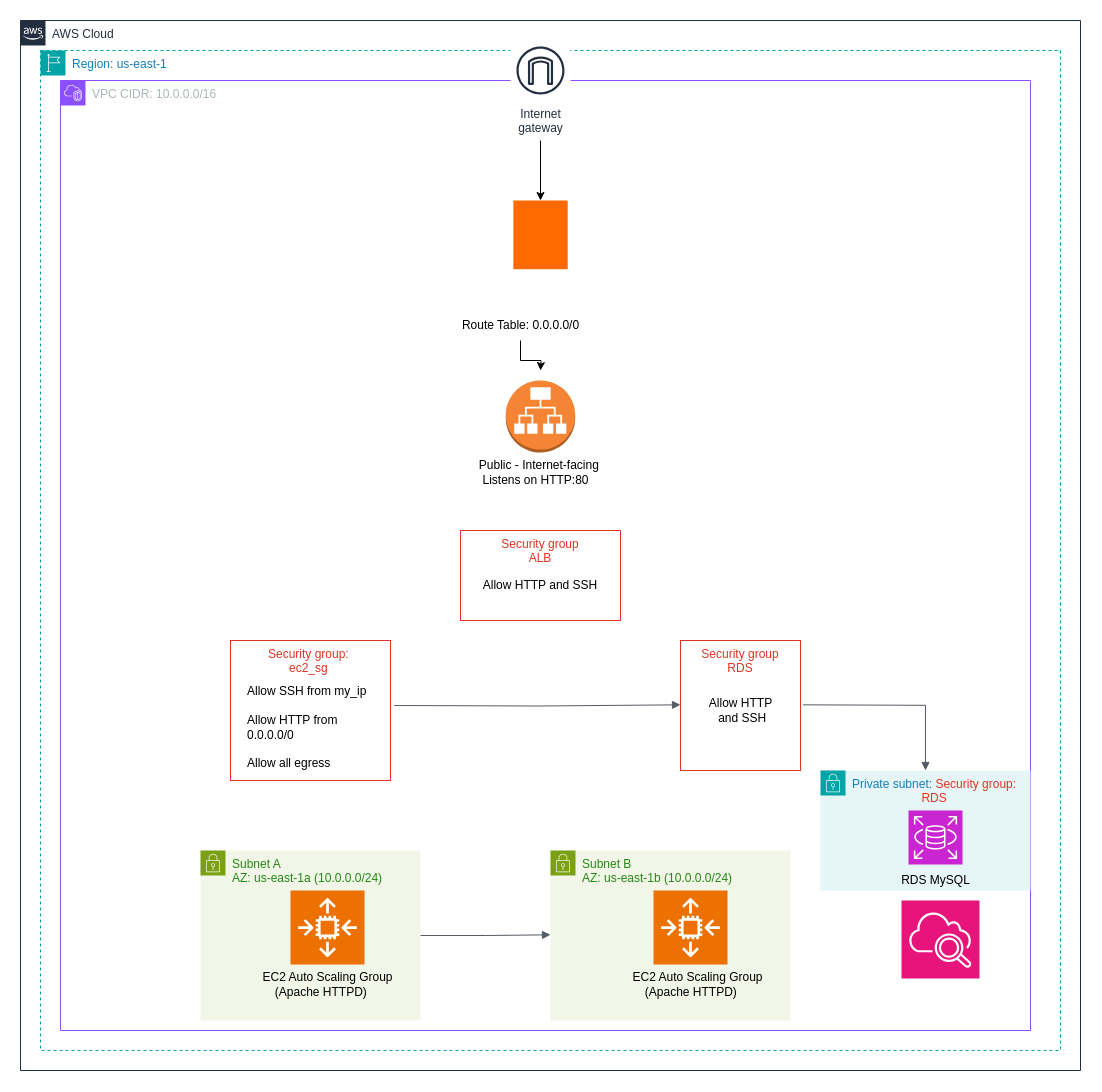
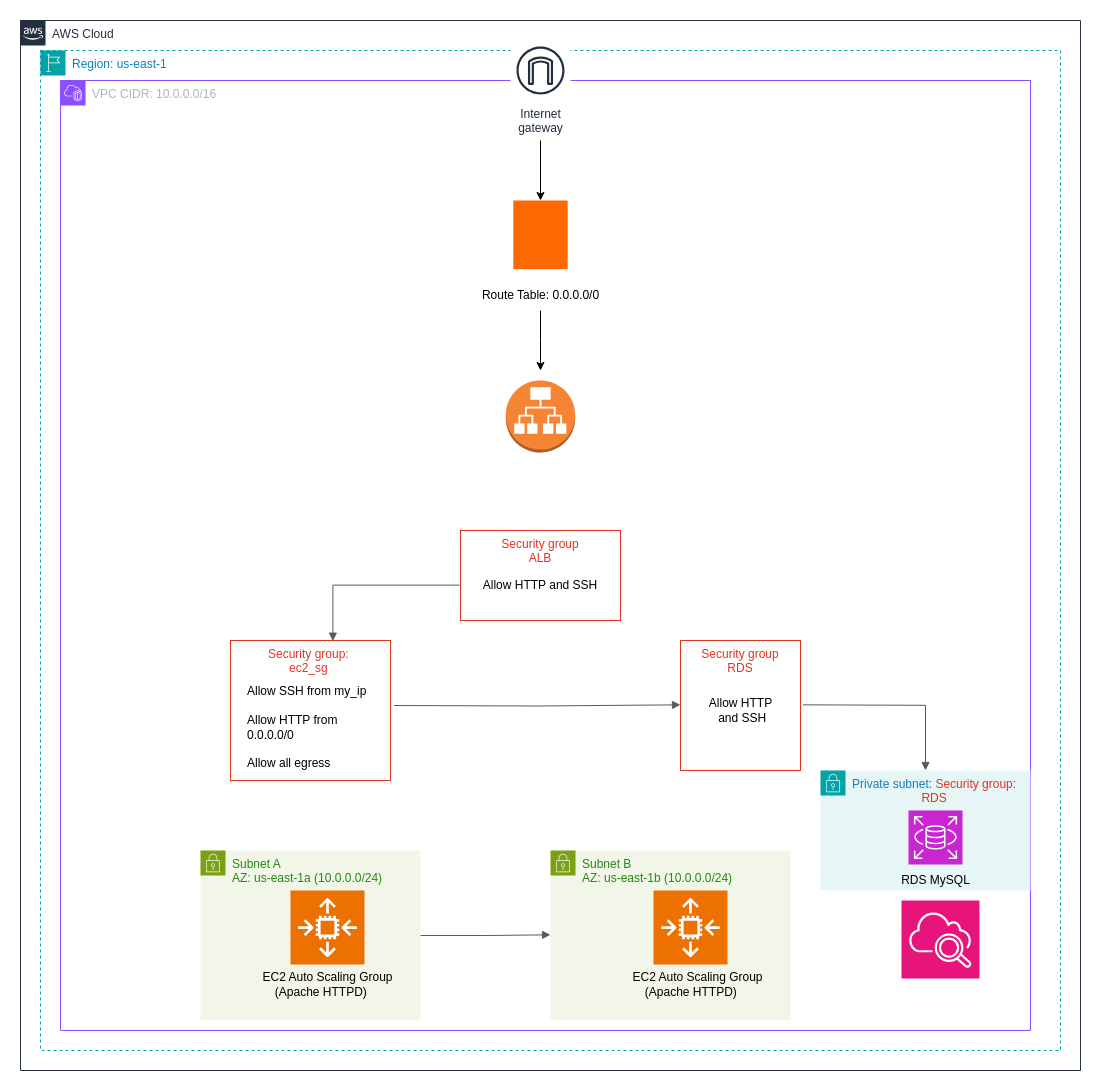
node "Route Table: 0.0.0.0/0": moved (521, 326) -> (541, 296)
node "Public - Internet-facing Listens on HTTP:80": removed
edge "Security group ALB" -> "Security group: ec2_sg": added
